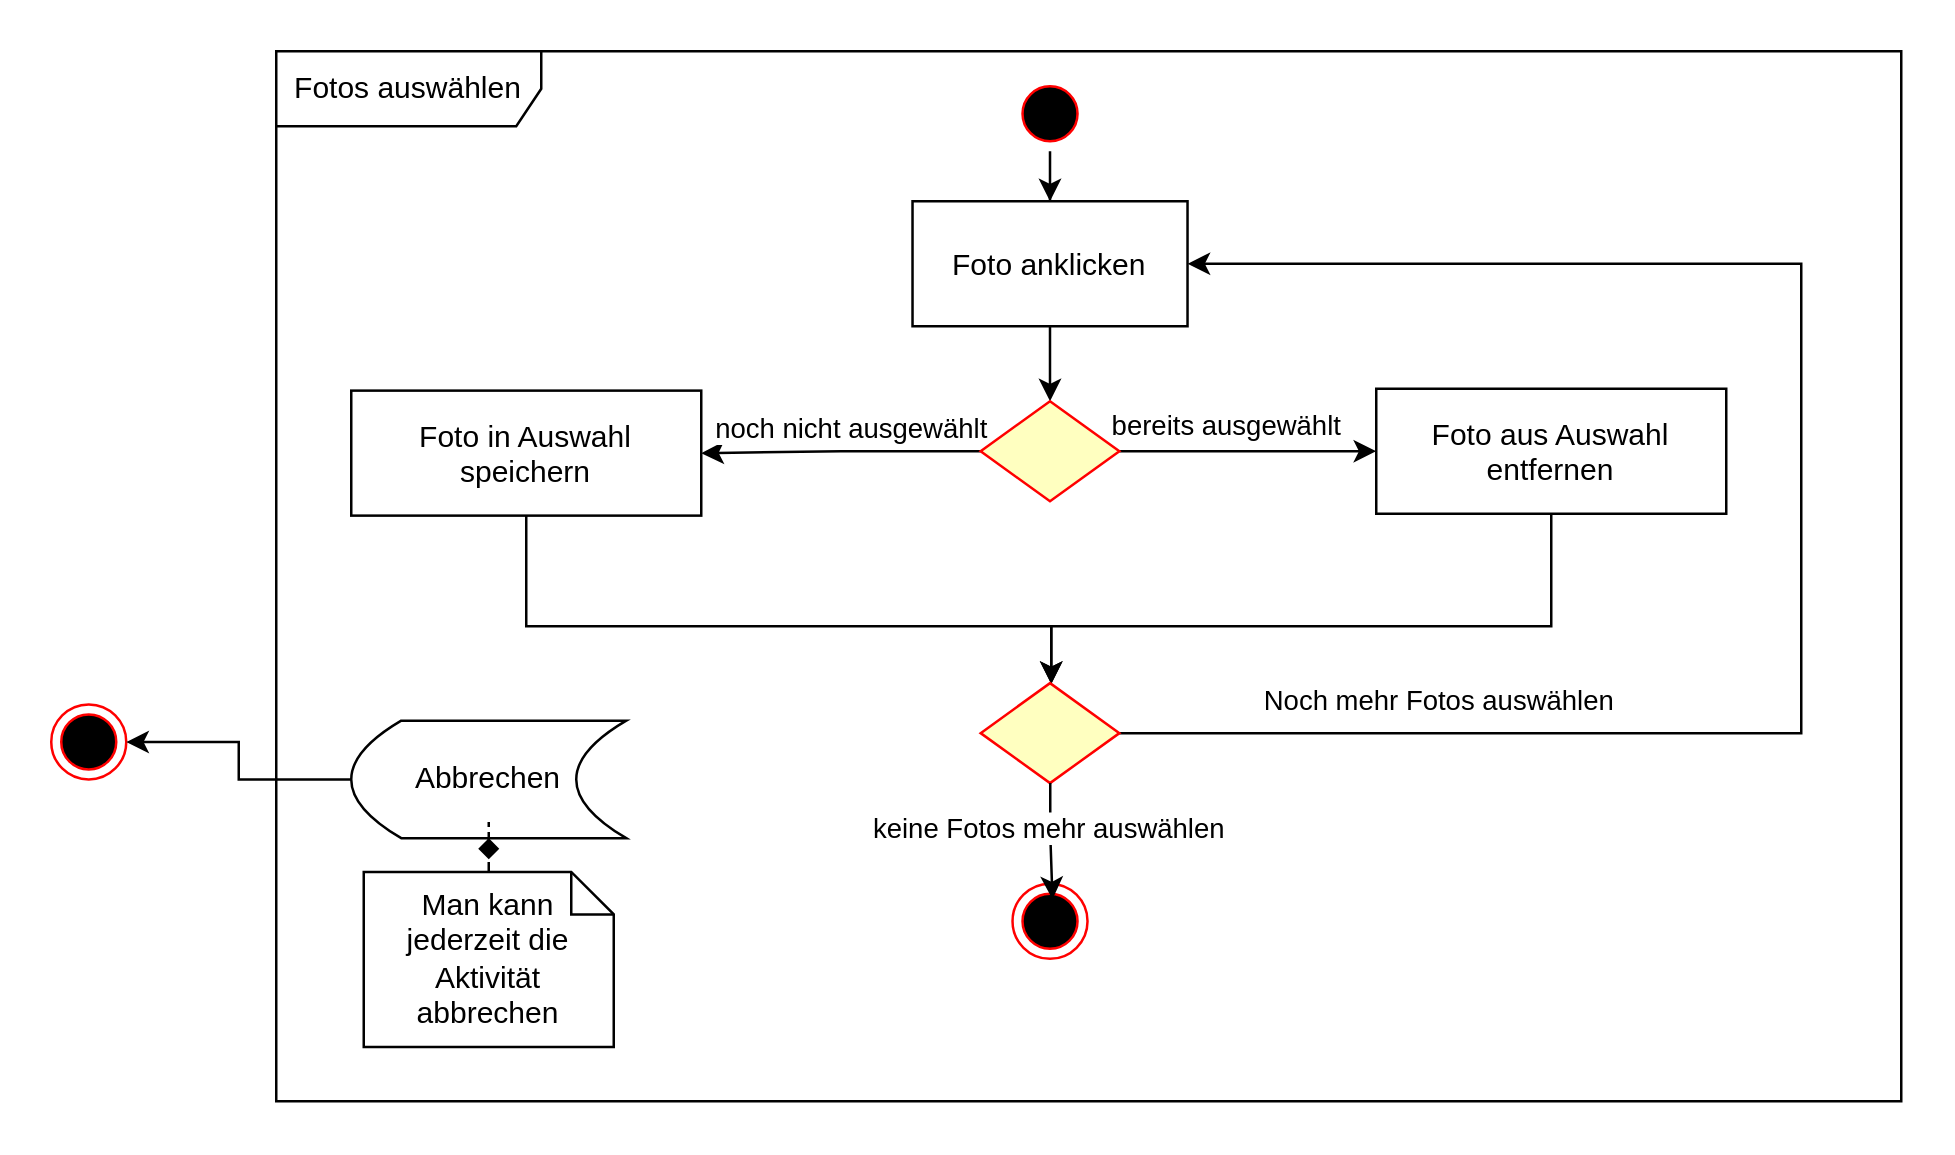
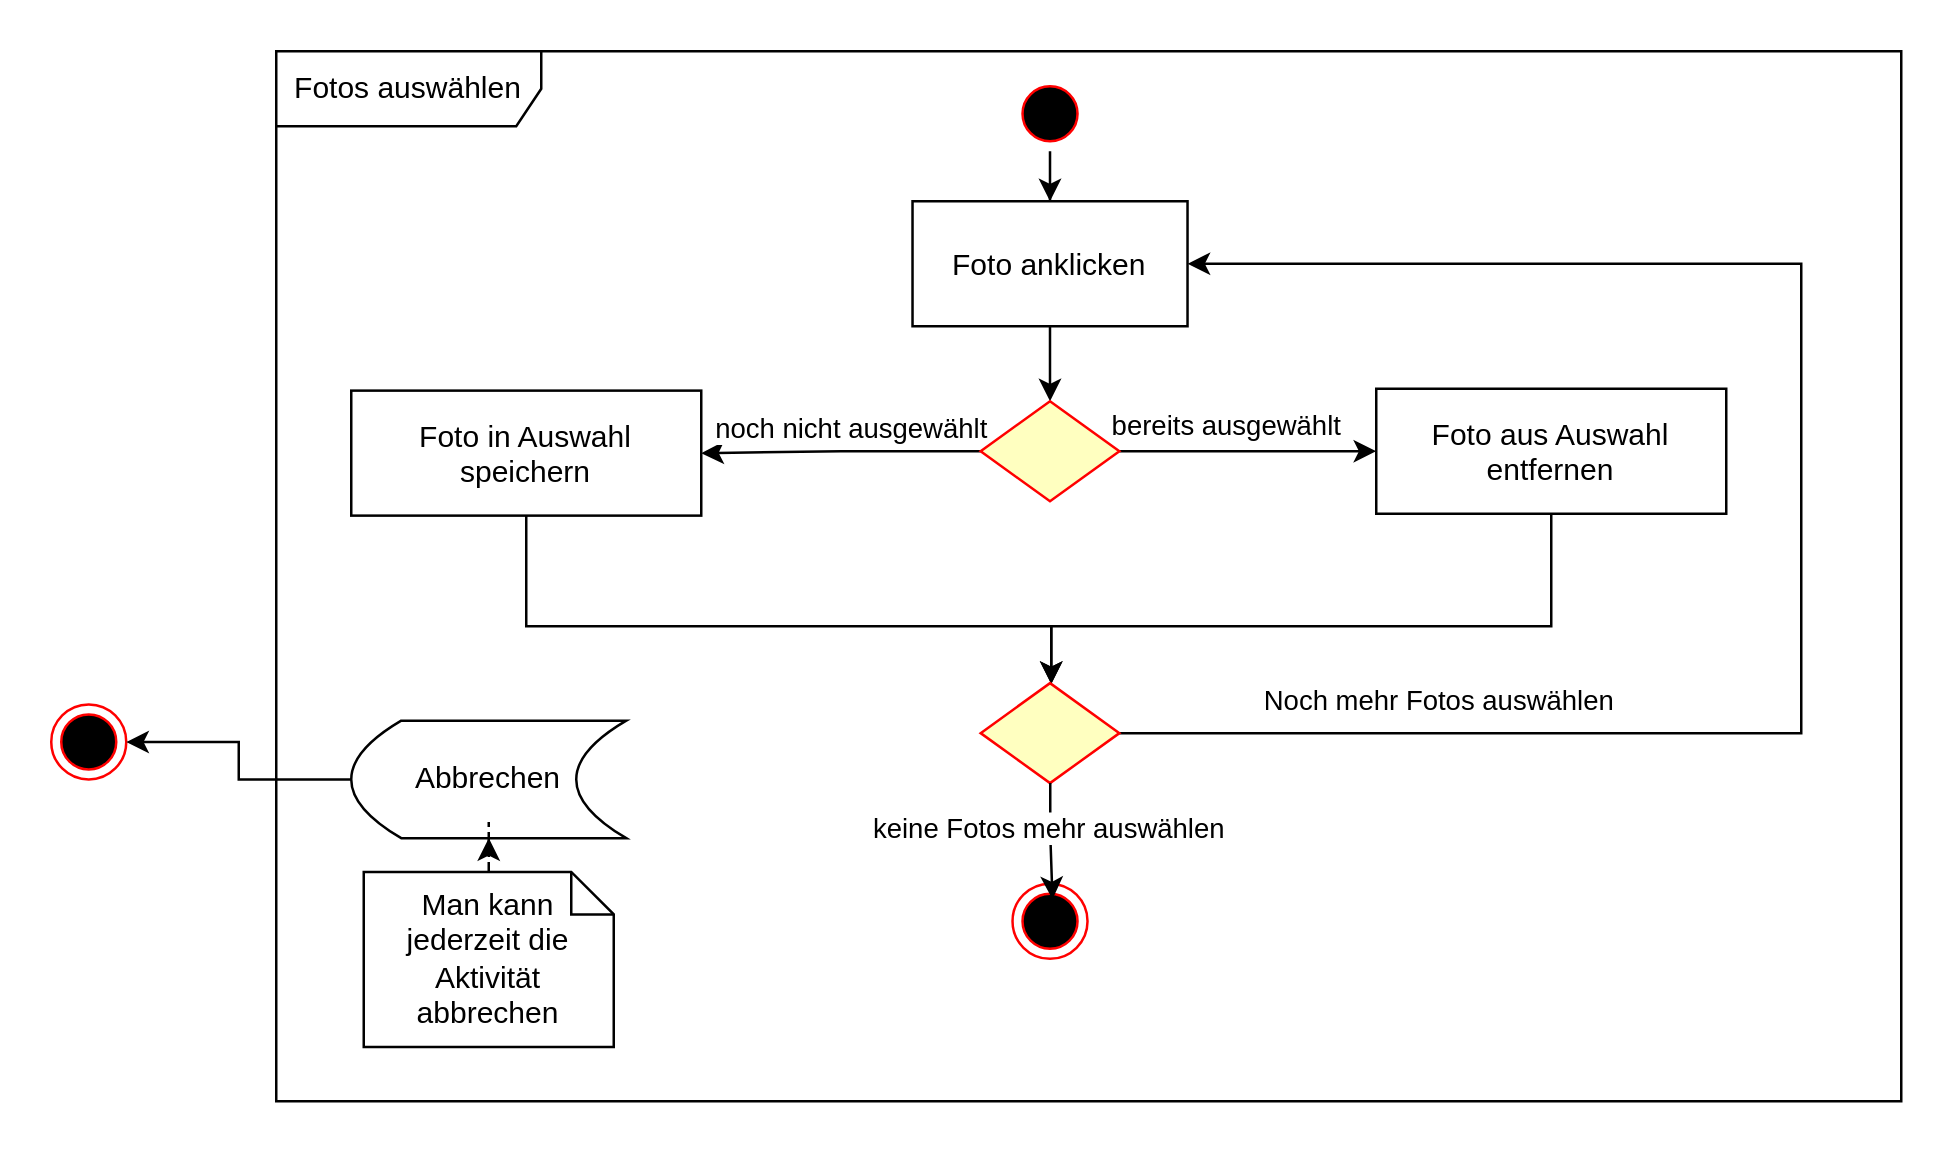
edge "Man kann jederzeit die Aktivität abbrechen" -> "Abbrechen": arrowhead diamond -> classic
